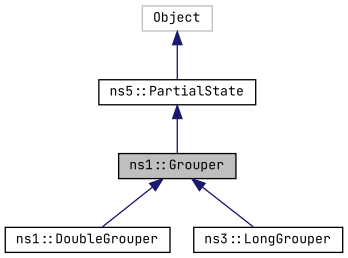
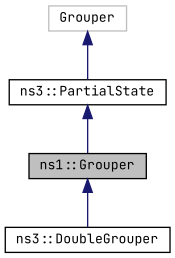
node "Object": label "Object" -> "Grouper"
node "ns5::PartialState": label "ns5::PartialState" -> "ns3::PartialState"
node "ns1::DoubleGrouper": label "ns1::DoubleGrouper" -> "ns3::DoubleGrouper"
node "ns3::LongGrouper": removed
